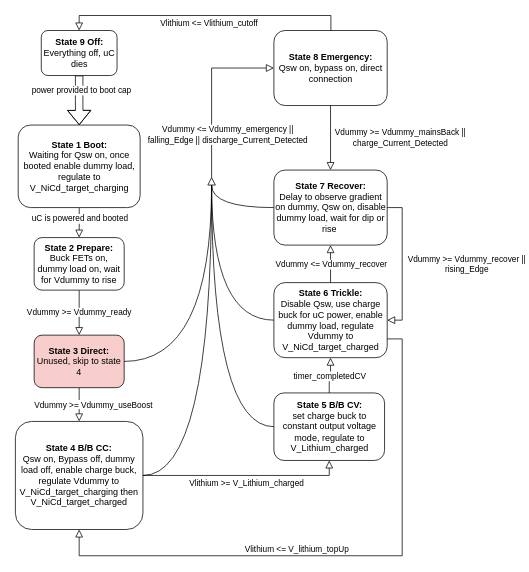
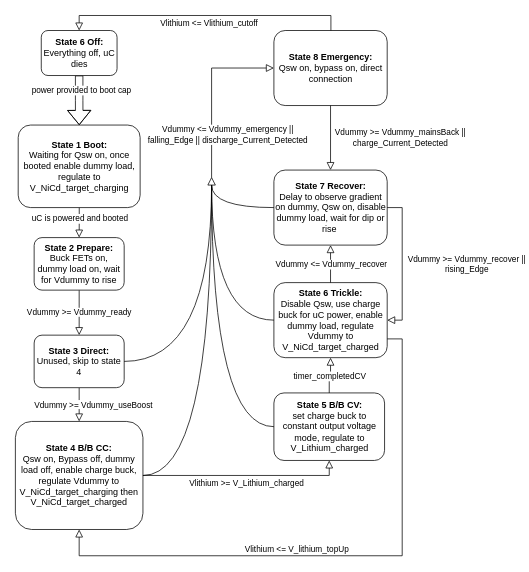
node "State 9 Off: Everything off, uC dies": label "State 9 Off: Everything off, uC dies" -> "State 6 Off: Everything off, uC dies"
node "State 3 Direct: Unused, skip to state 4": fillcolor #f8cecc -> #ffffff
